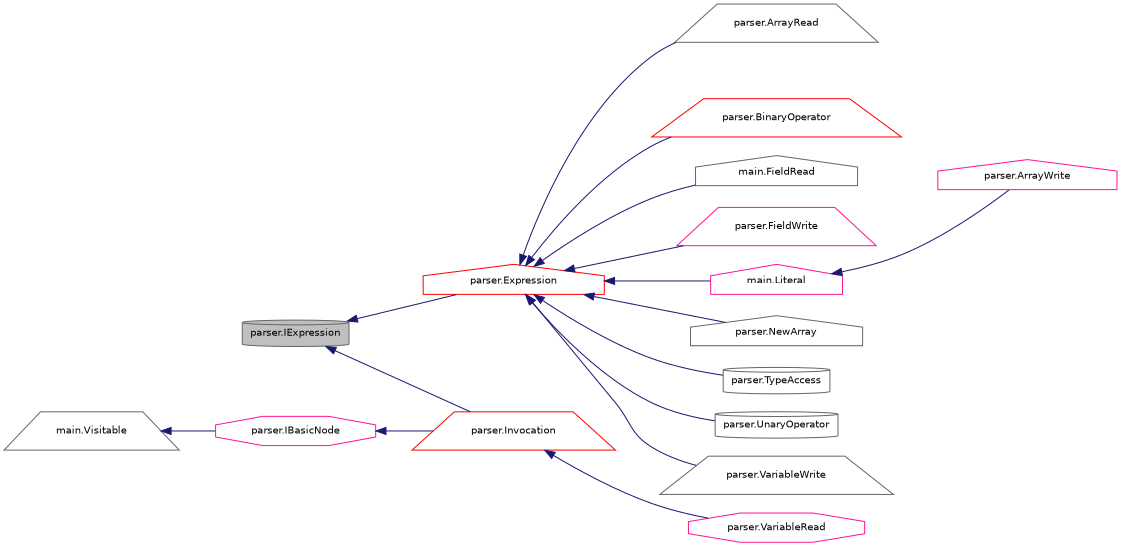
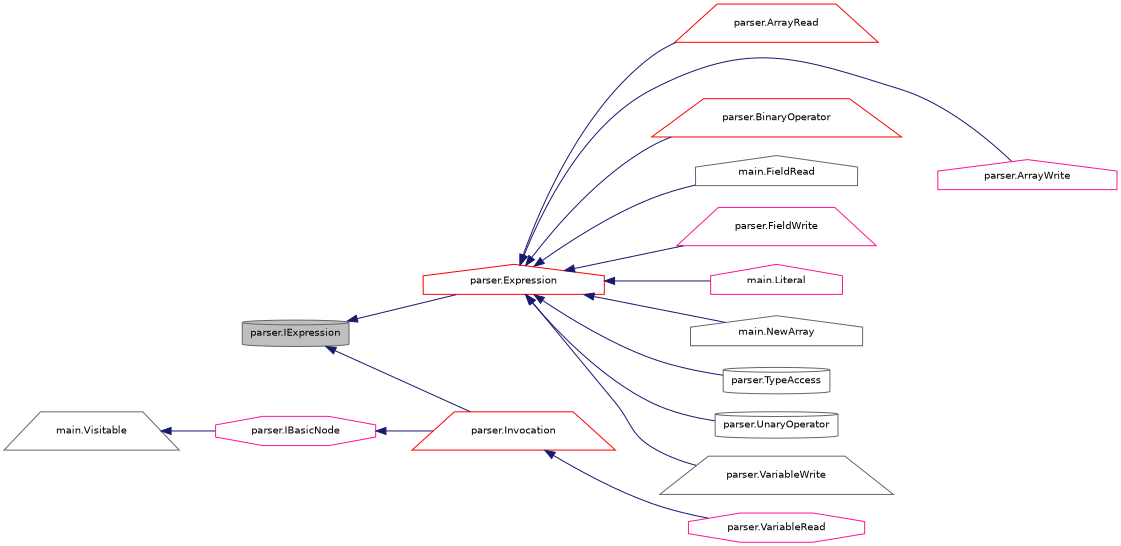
node "parser.ArrayRead": color gray40 -> red
edge "parser.ArrayWrite" -> "main.Literal": now "parser.ArrayWrite" -> "parser.Expression"
node "parser.NewArray": label "parser.NewArray" -> "main.NewArray"
